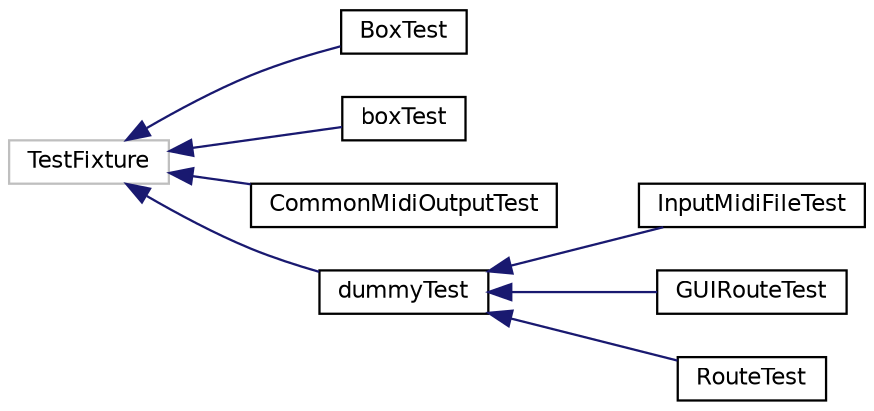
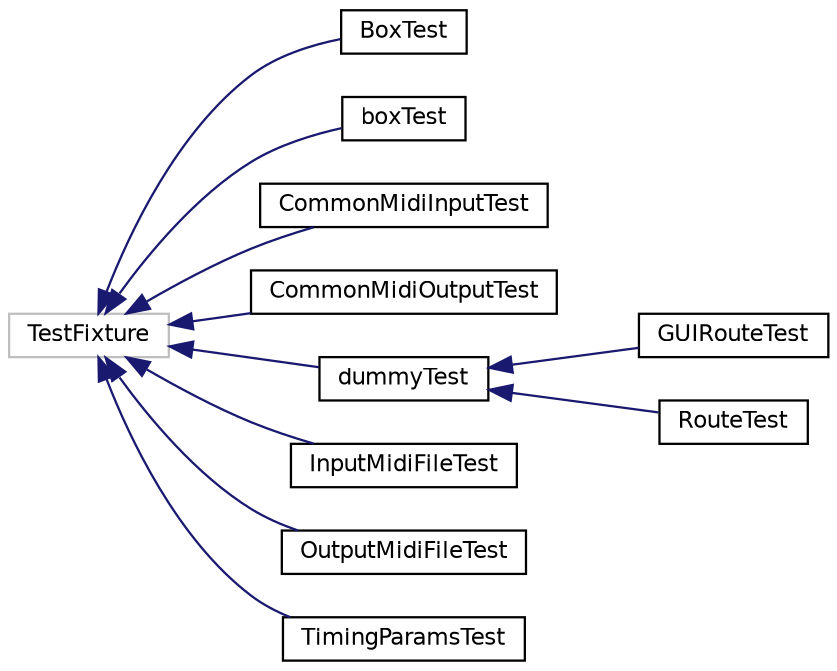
node "CommonMidiInputTest": added
edge "InputMidiFileTest" -> "dummyTest": now "InputMidiFileTest" -> "TestFixture"
node "OutputMidiFileTest": added
node "TimingParamsTest": added
